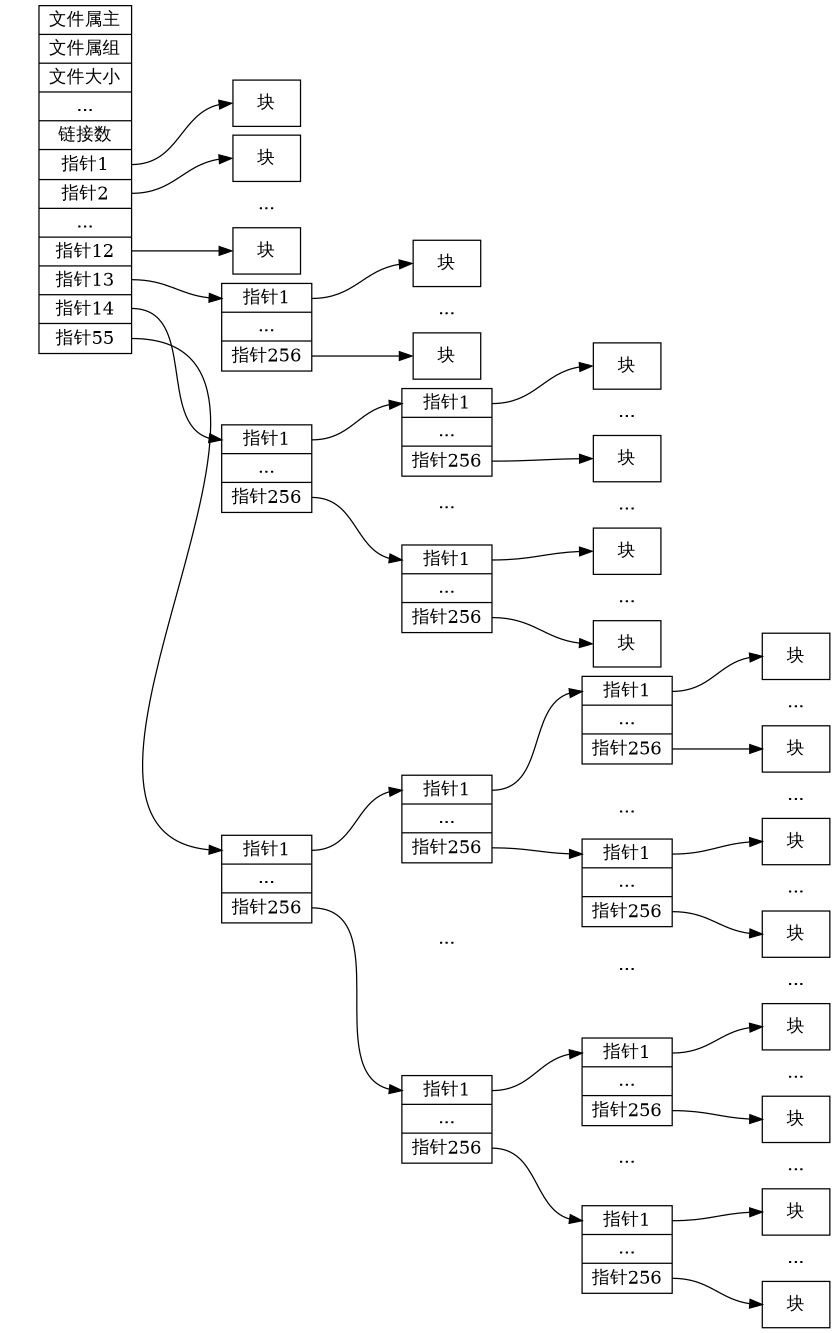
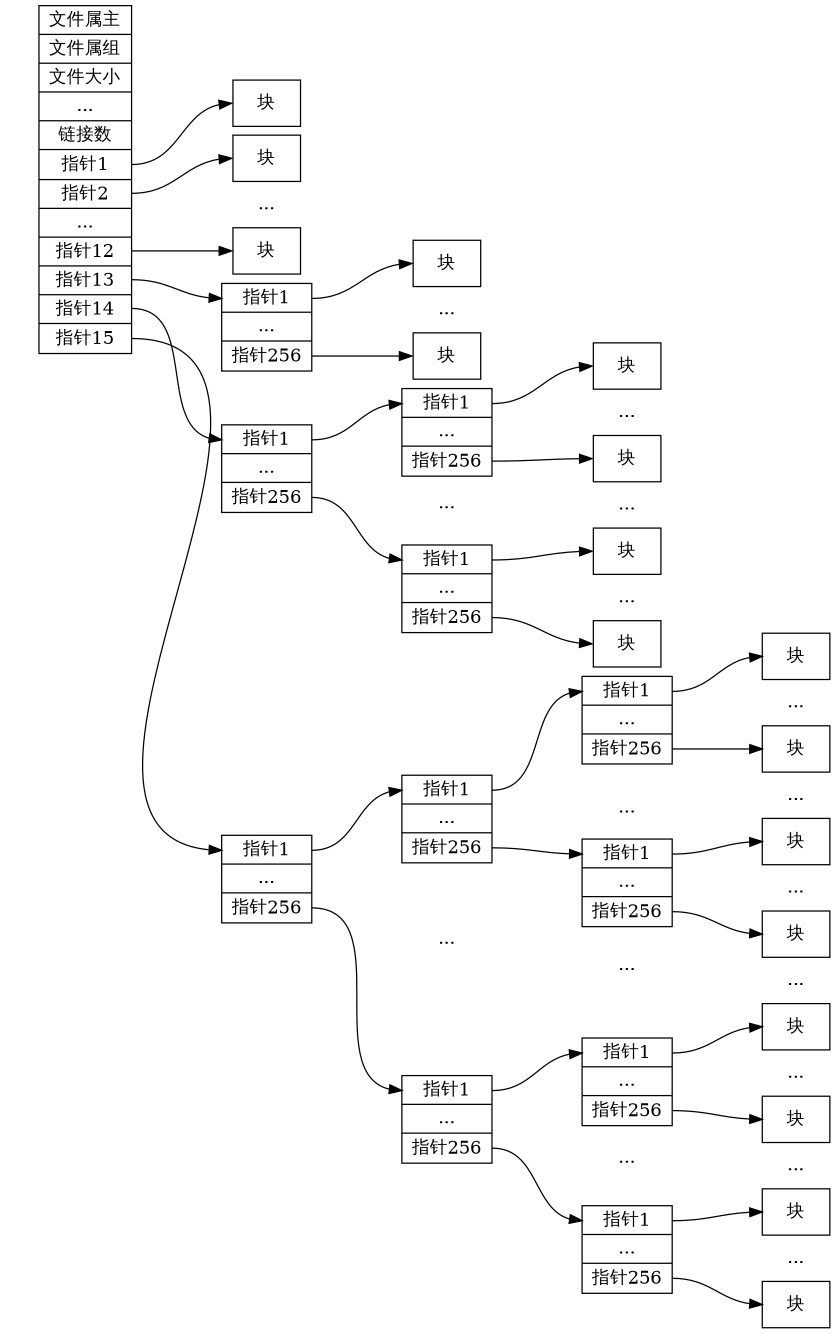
node "文件属主": text "指针55" -> "指针15"
